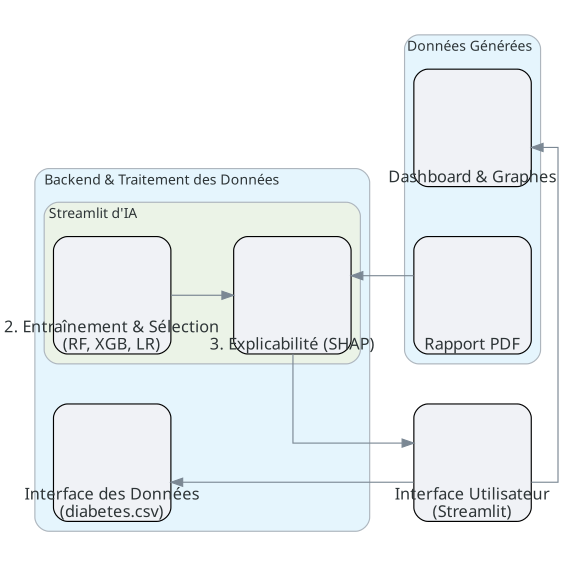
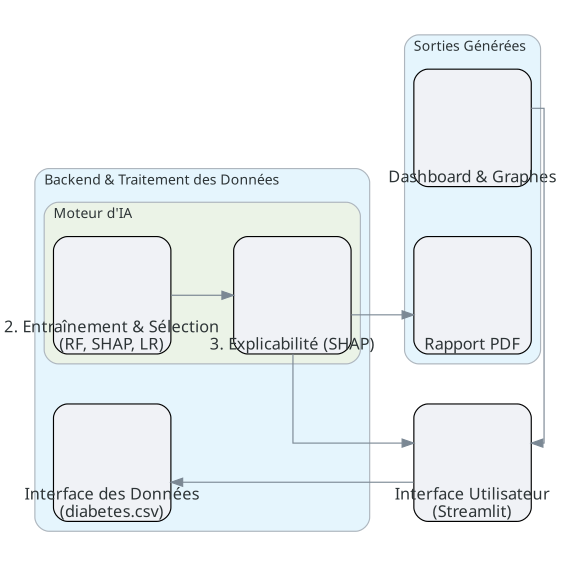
cluster "Données Générées": label "Données Générées" -> "Sorties Générées"
cluster "Streamlit d'IA": label "Streamlit d'IA" -> "Moteur d'IA"
edge "Rapport PDF" -> "3. Explicabilité (SHAP)": reversed
node "2. Entraînement & Sélection (RF, XGB, LR)": label "2. Entraînement & Sélection (RF, XGB, LR)" -> "2. Entraînement & Sélection (RF, SHAP, LR)"
edge "Interface Utilisateur (Streamlit)" -> "Dashboard & Graphes": reversed
